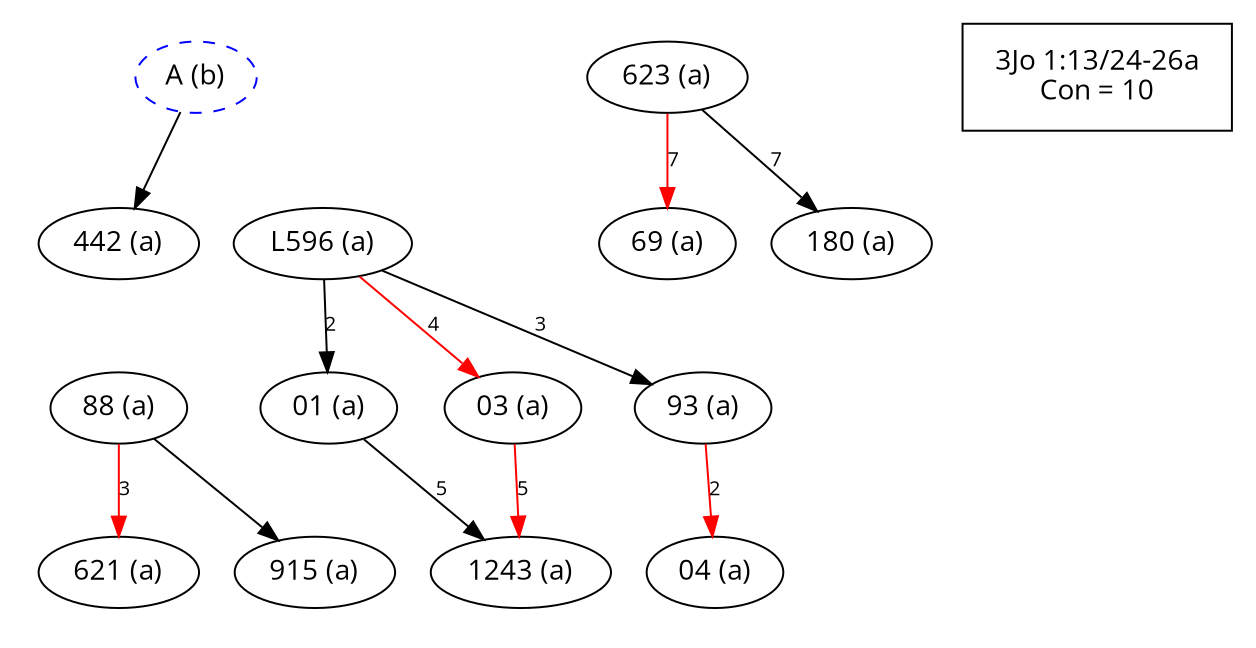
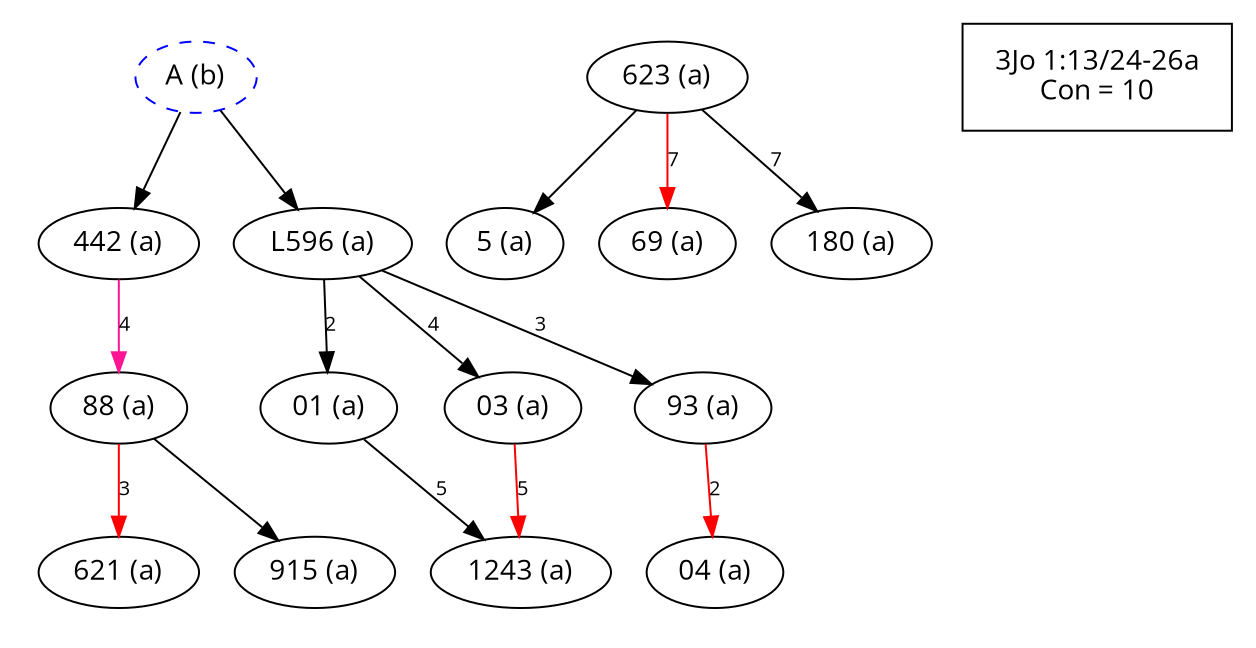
edge "A (b)" -> "L596 (a)": added
node "5 (a)": added
edge "442 (a)" -> "88 (a)": added, label "4"
edge "L596 (a)" -> "03 (a)": color red -> black
